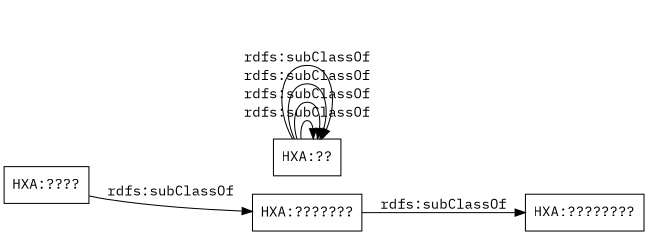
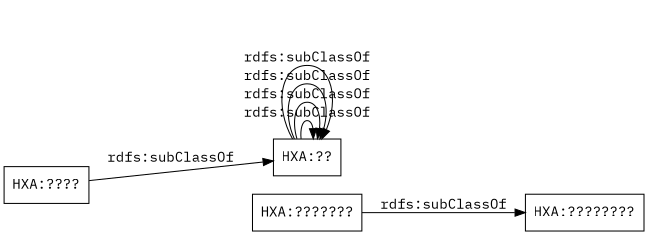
edge "HXA:????" -> "HXA:???????": now "HXA:????" -> "HXA:??"
